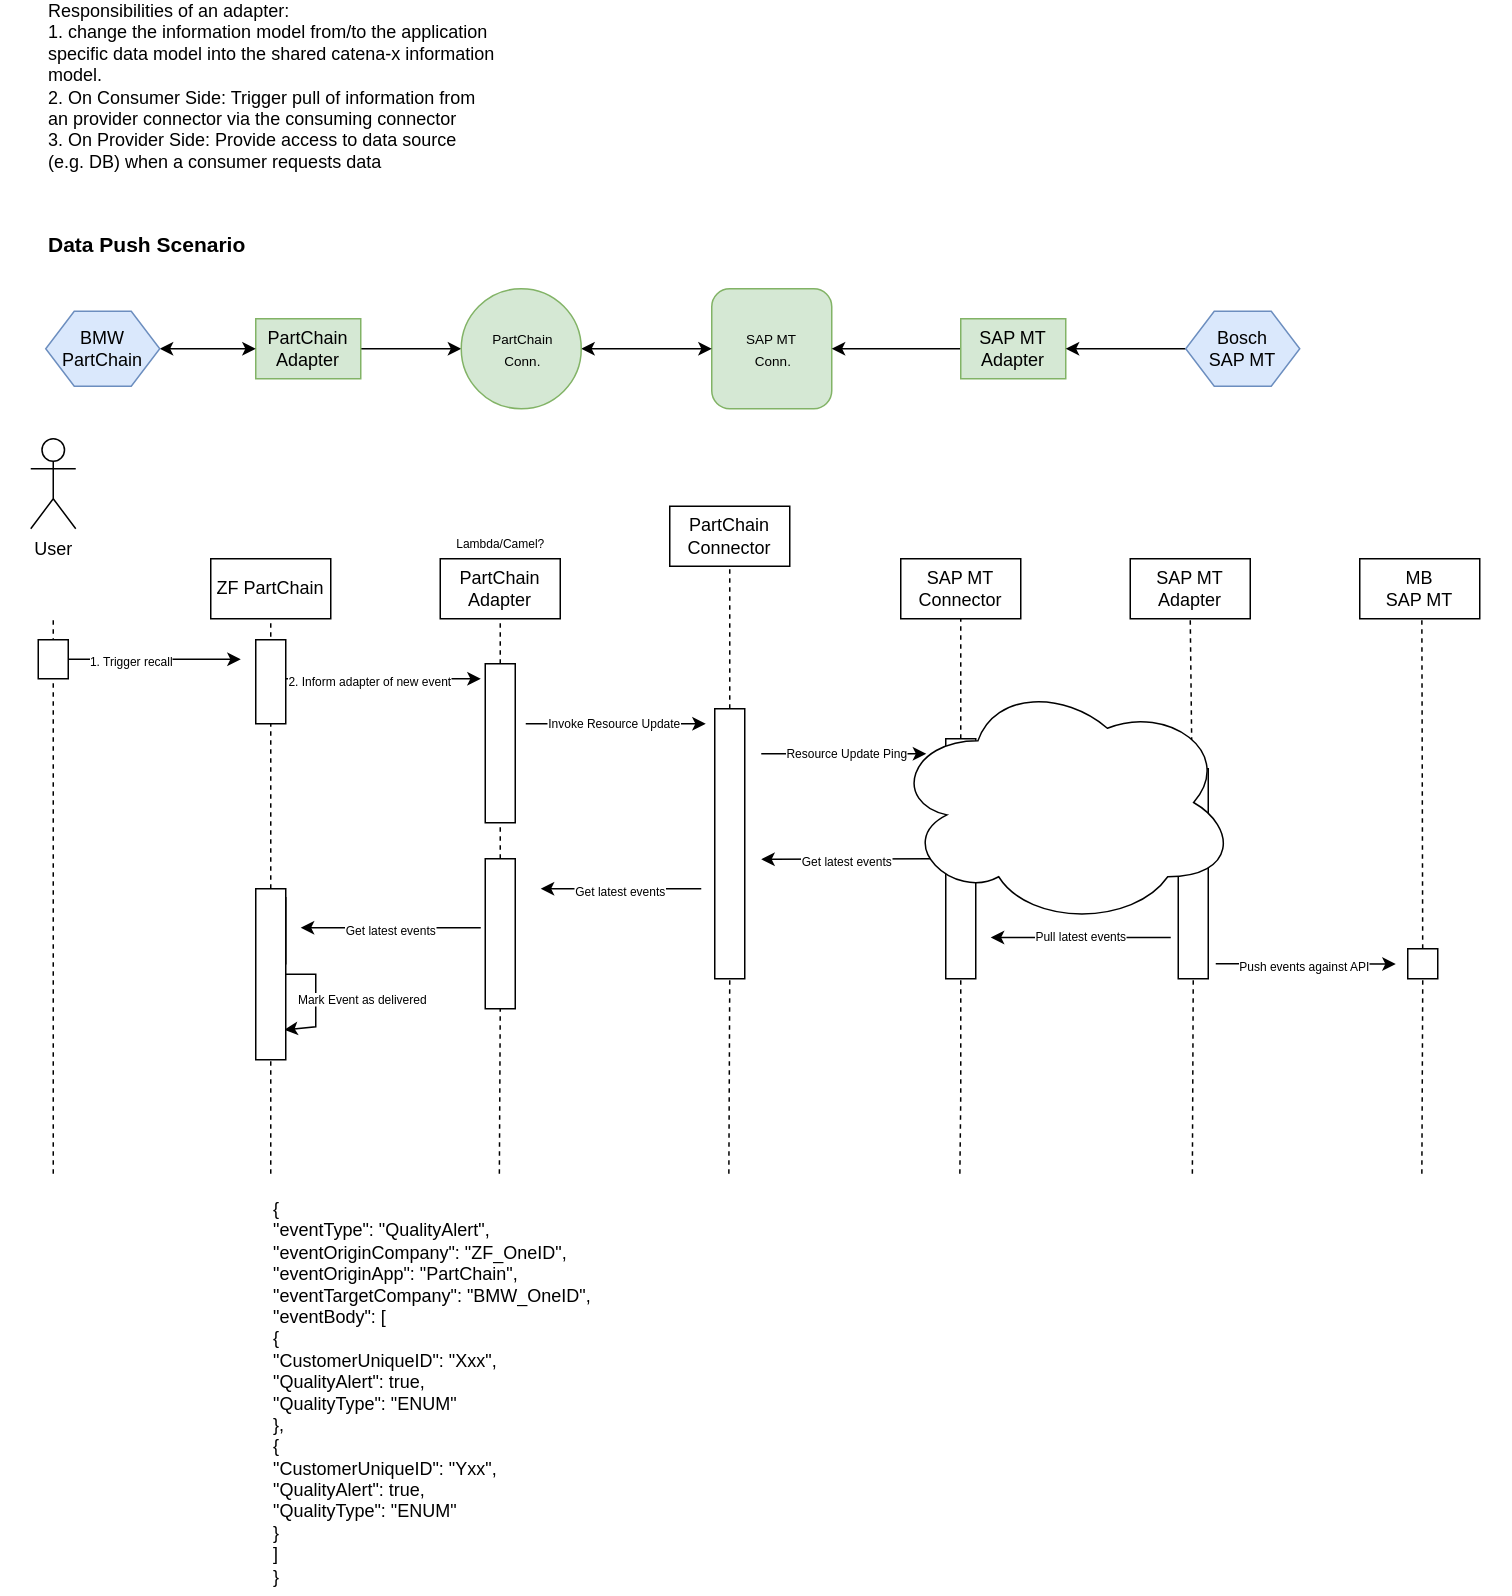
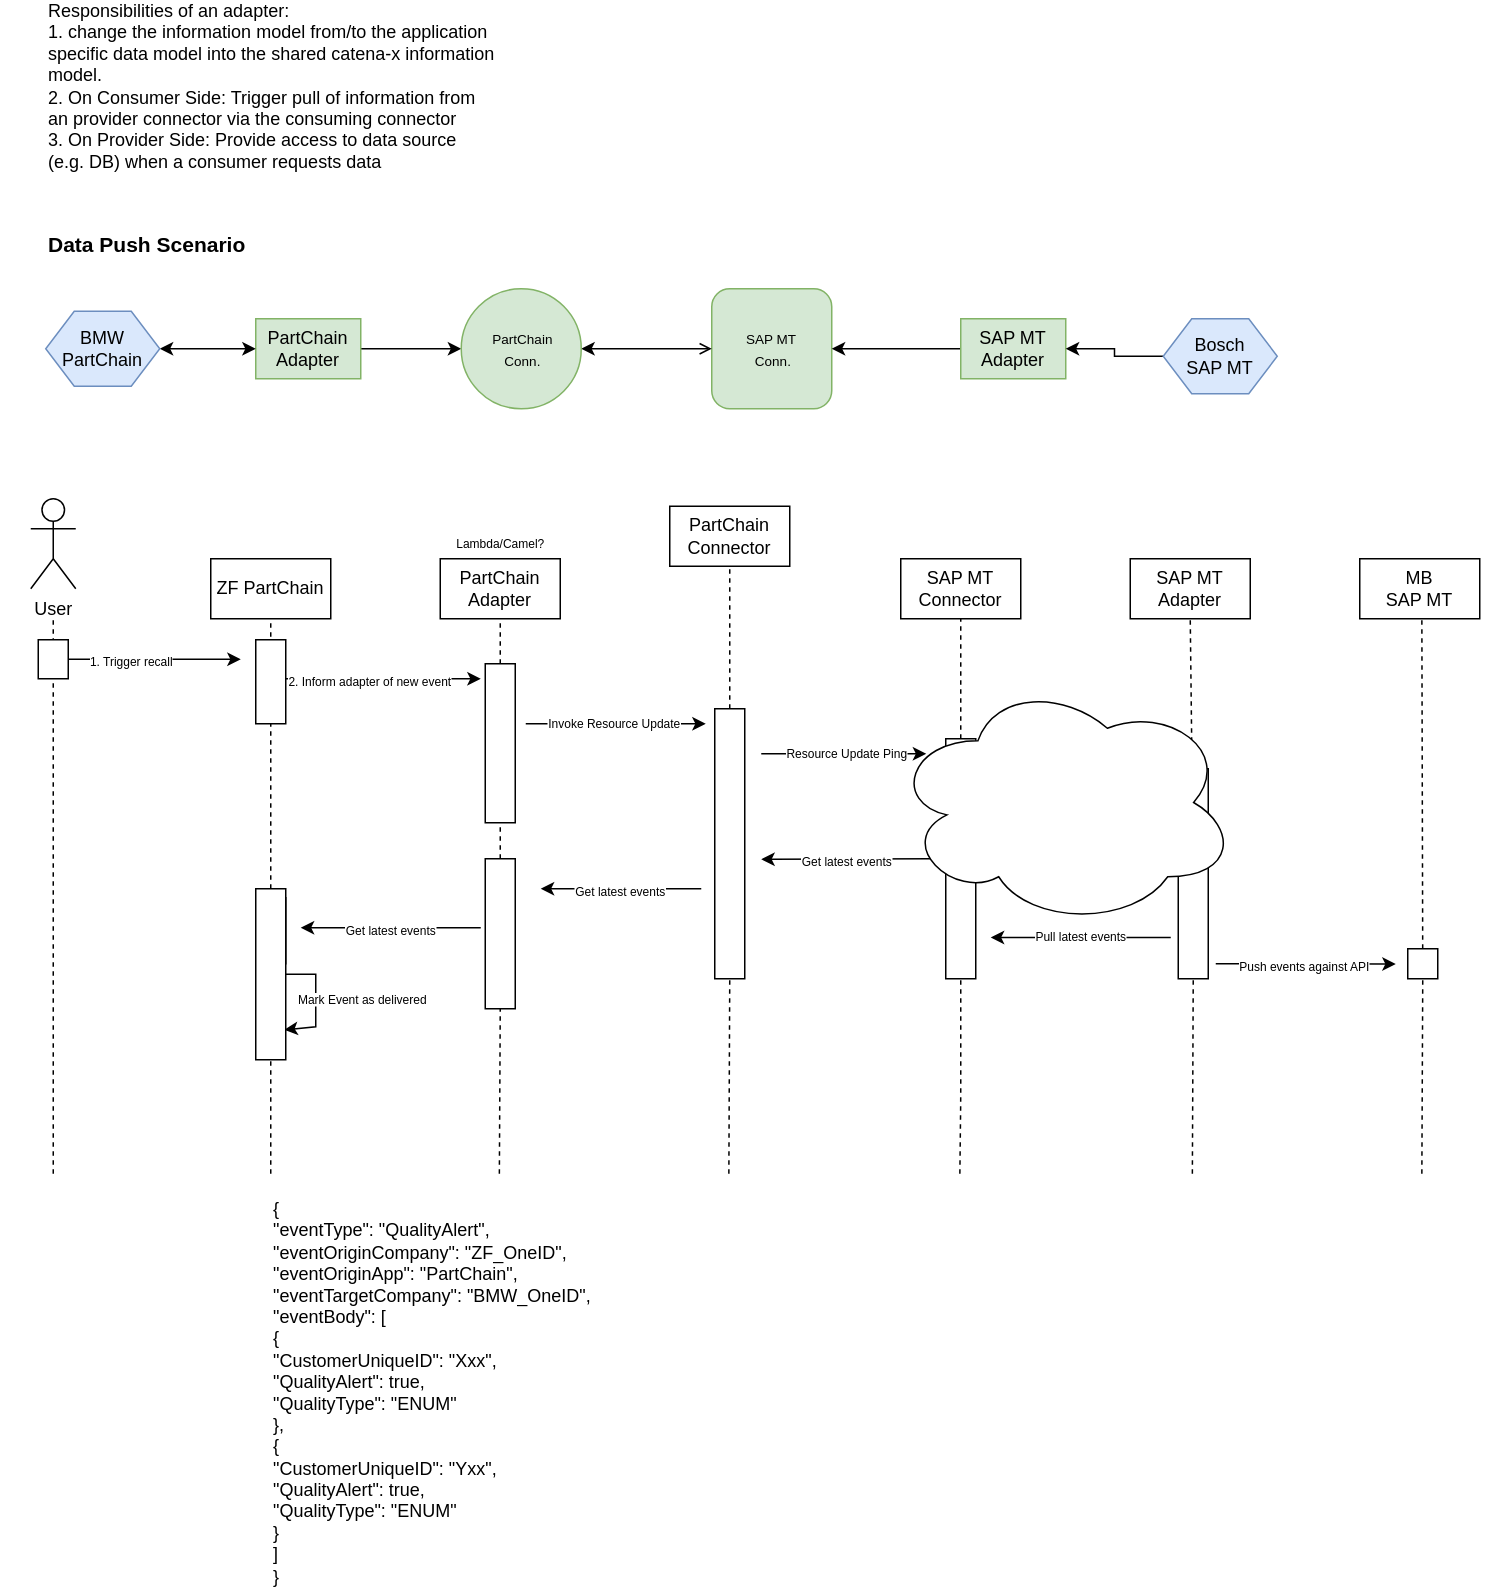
edge "PartChain Conn." -- "SAP MT Conn.": arrowhead classic -> open
node "Bosch SAP MT": moved (1243, 349) -> (1220, 356)
node "User": moved (53, 484) -> (53, 544)
